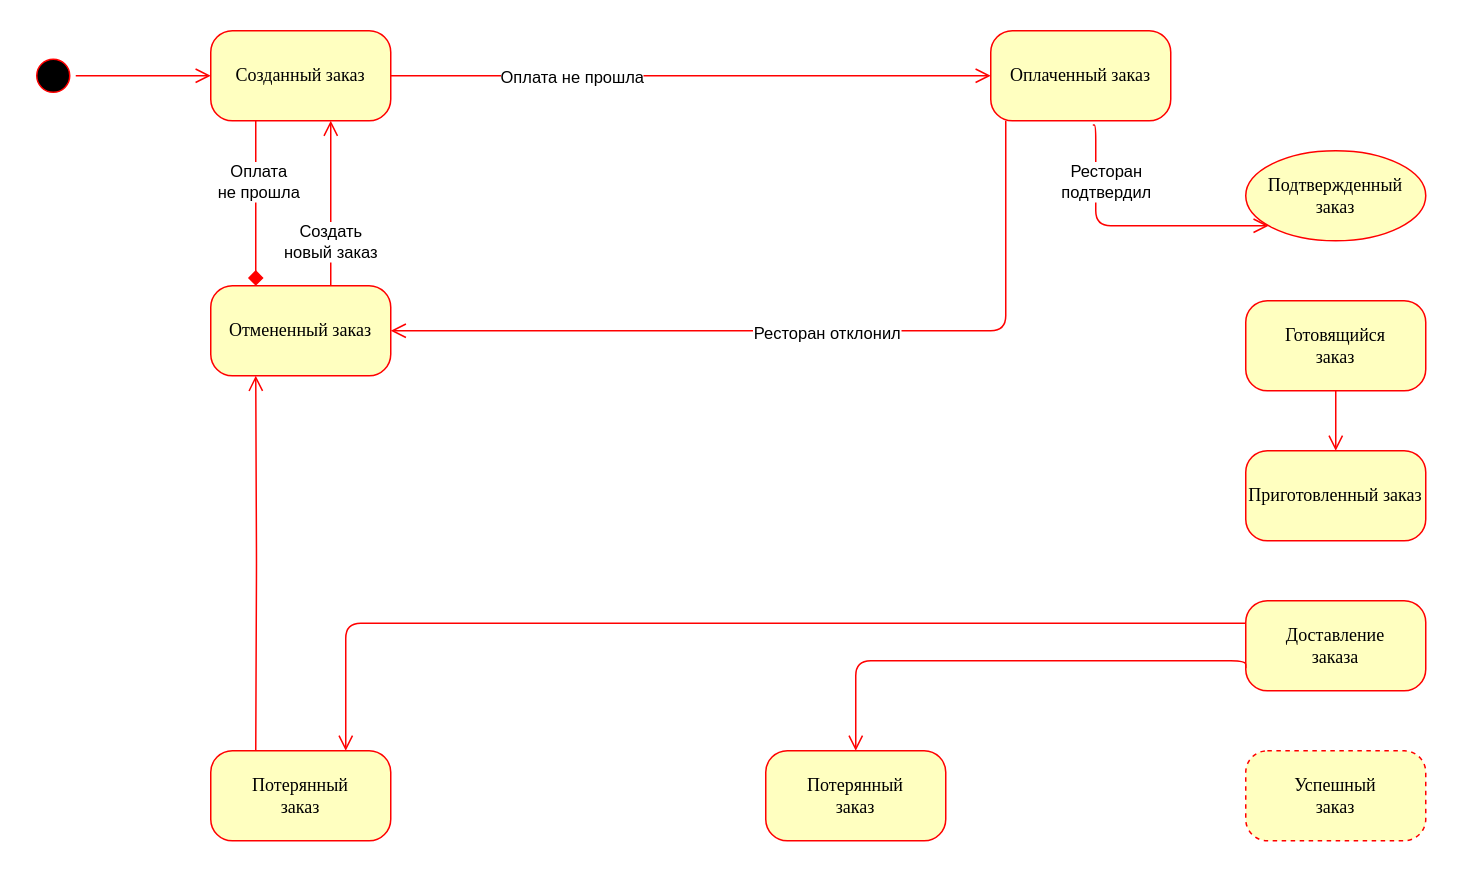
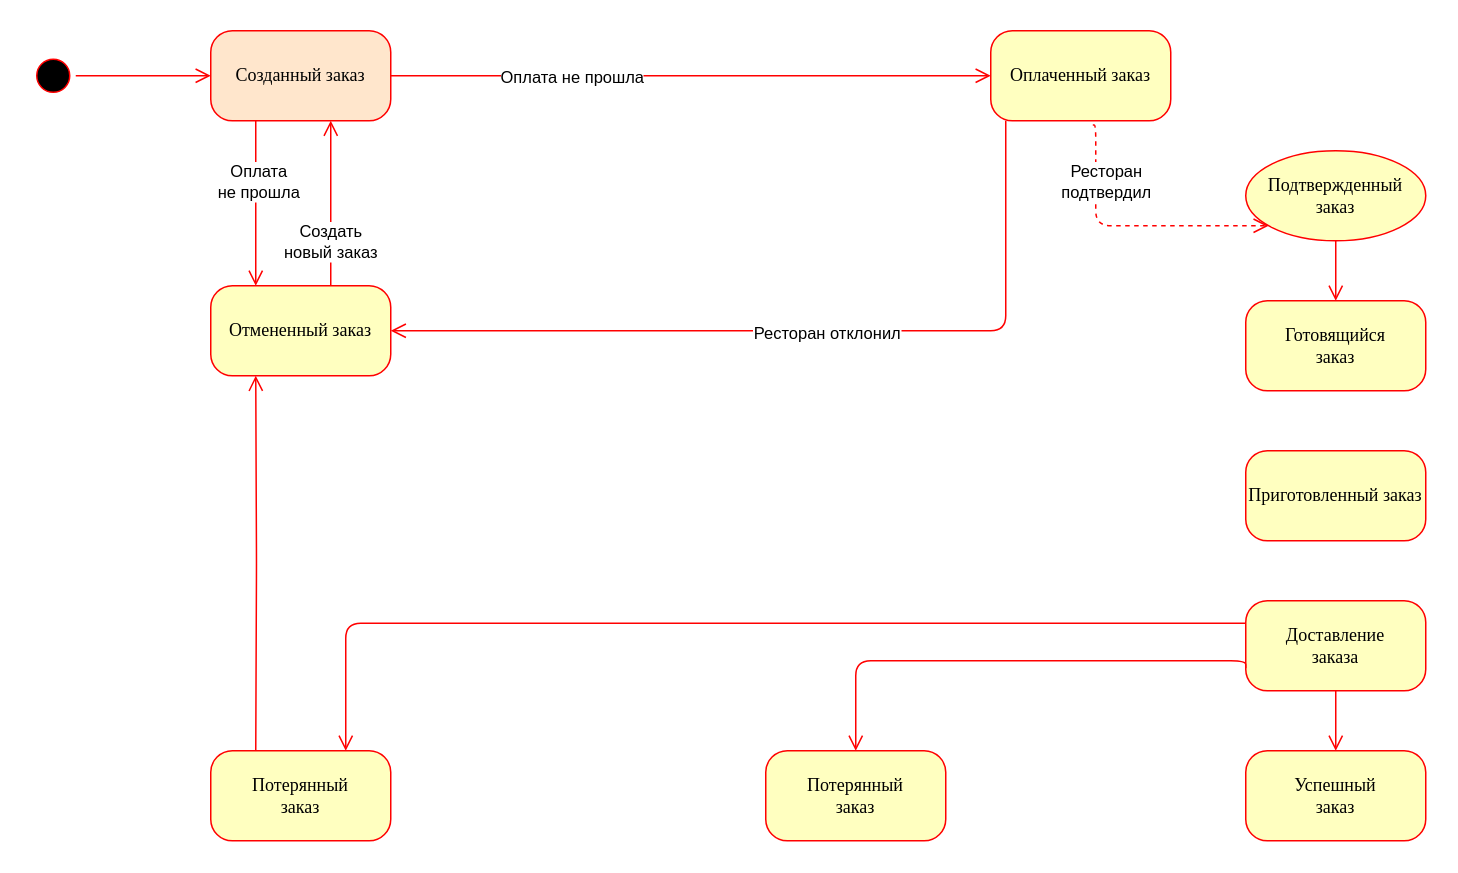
node "Созданный заказ": fillcolor #ffffc0 -> #ffe6cc
edge "Оплаченный заказ" -> "Подтвержденный заказ": style solid -> dashed
edge "Подтвержденный заказ" -> "Готовящийся заказ": added
edge "Созданный заказ" -> "Отмененный заказ": arrowhead diamond -> open
edge "Готовящийся заказ" -> "Приготовленный заказ": removed
edge "Доставление заказа" -> "Успешный заказ": added
node "Успешный заказ": style dashed -> solid
